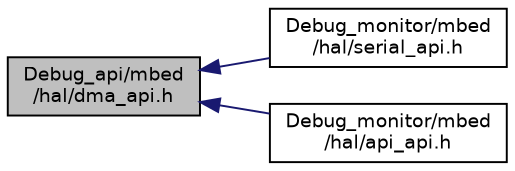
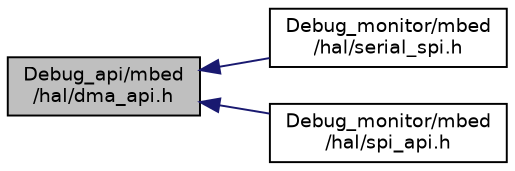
node "Debug_monitor/mbed /hal/serial_api.h": label "Debug_monitor/mbed /hal/serial_api.h" -> "Debug_monitor/mbed /hal/serial_spi.h"
node "Debug_monitor/mbed /hal/api_api.h": label "Debug_monitor/mbed /hal/api_api.h" -> "Debug_monitor/mbed /hal/spi_api.h"
